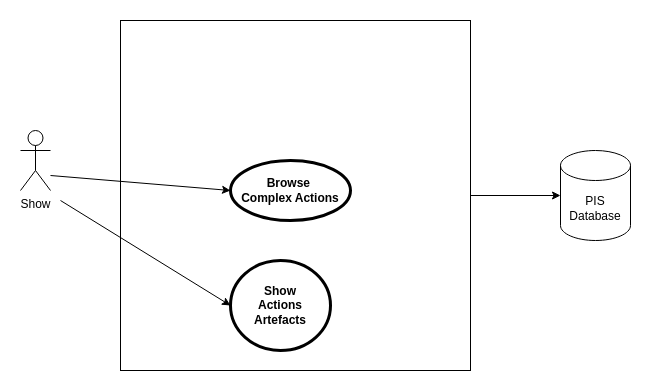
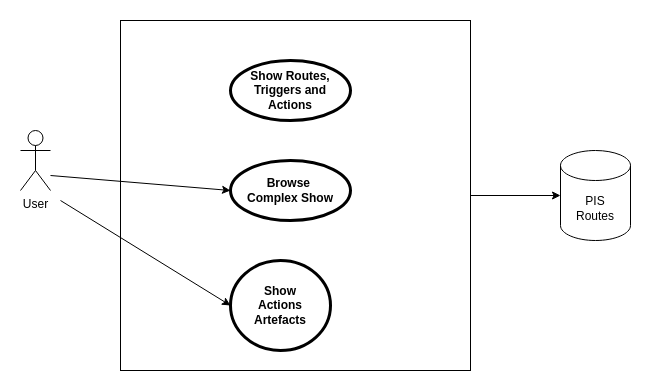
node "Show Routes, Triggers and Actions": added
node "Browse Complex Actions": label "Browse Complex Actions" -> "Browse Complex Show"
node "Show": label "Show" -> "User"
node "PIS Database": label "PIS Database" -> "PIS Routes"
